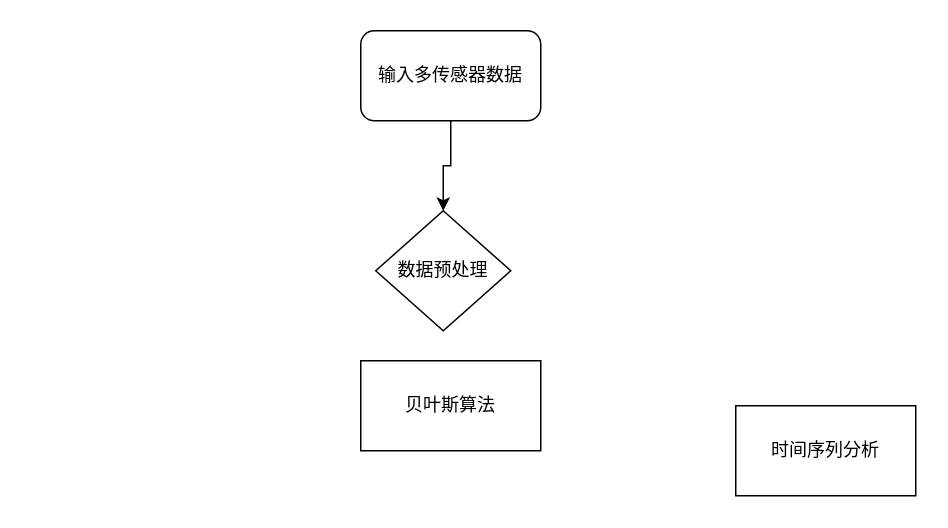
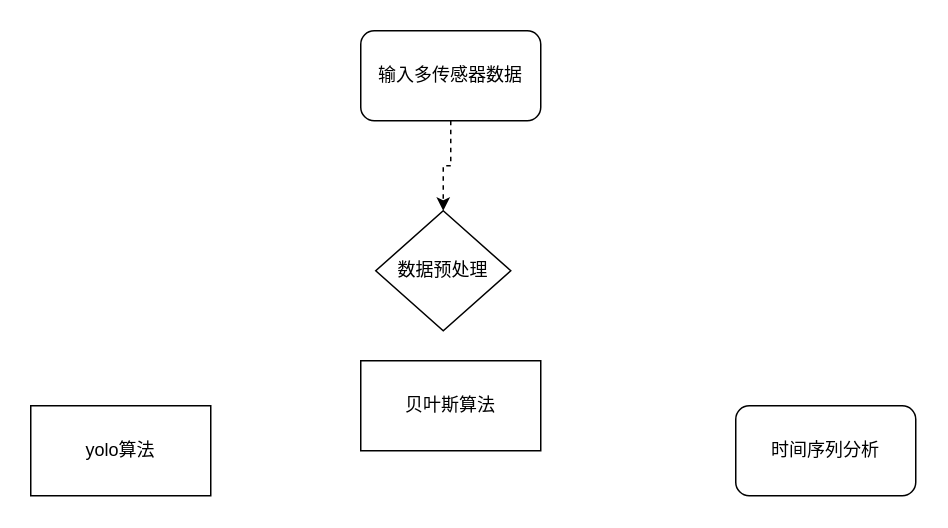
edge "输入多传感器数据" -> "数据预处理": style solid -> dashed
node "yolo算法": added
node "时间序列分析": shape rectangle -> rounded rectangle
